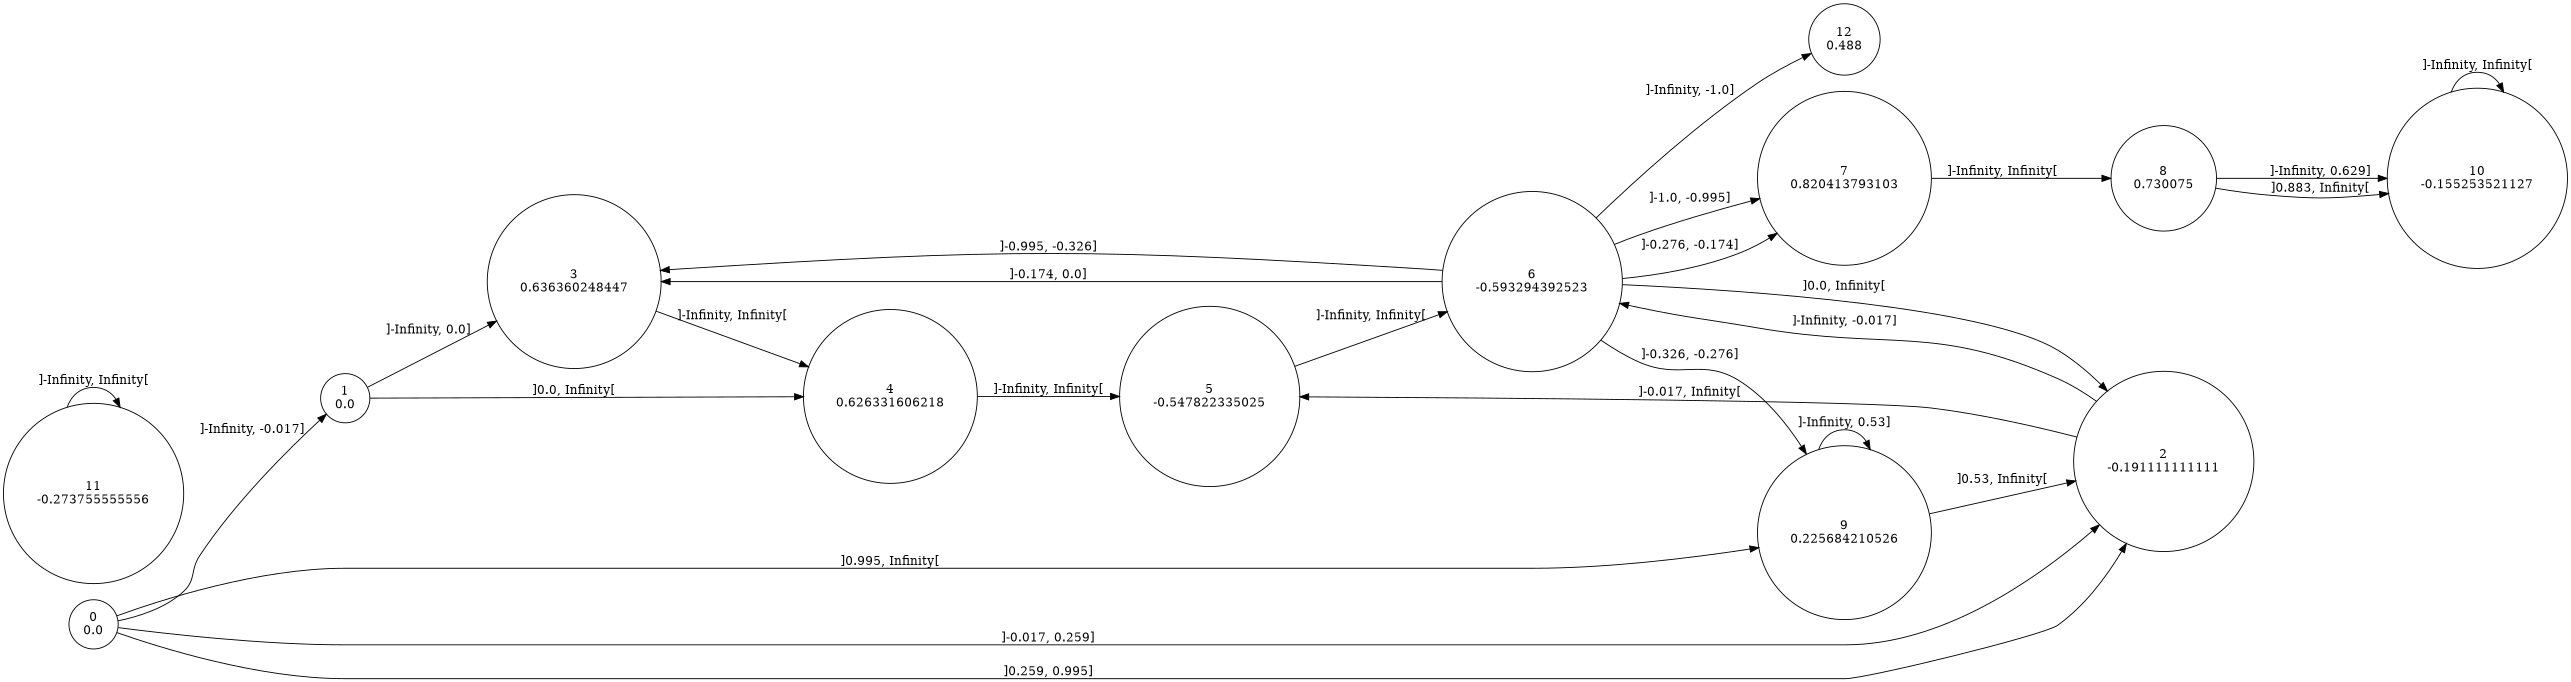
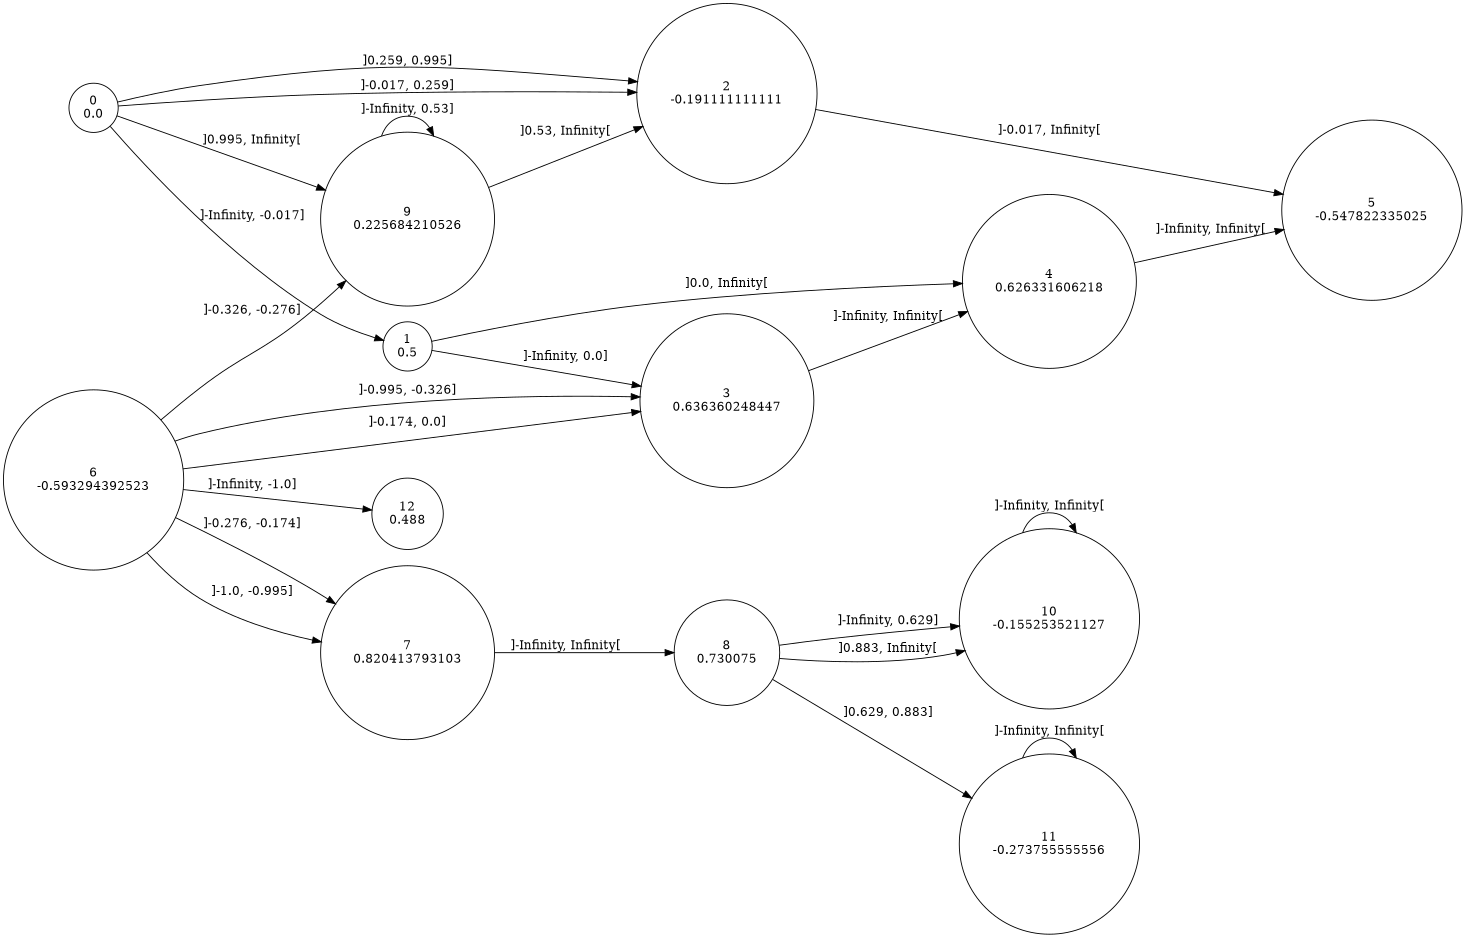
edge "6 -0.593294392523" -> "2 -0.191111111111": removed, label "]0.0, Infinity["
edge "2 -0.191111111111" -> "6 -0.593294392523": removed, label "]-Infinity, -0.017]"
edge "5 -0.547822335025" -> "6 -0.593294392523": removed, label "]-Infinity, Infinity["
node "1 0.0": label "1 0.0" -> "1 0.5"
edge "8 0.730075" -> "11 -0.273755555556": added, label "]0.629, 0.883]"
